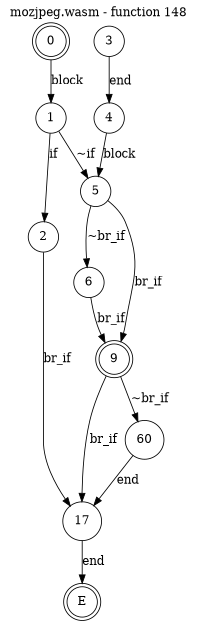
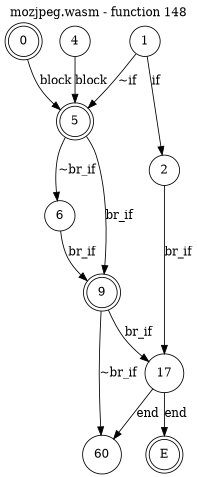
node "3": removed
edge "0" -> "1": now "0" -> "5"
node "5": shape circle -> doublecircle
edge "60" -> "17": reversed
